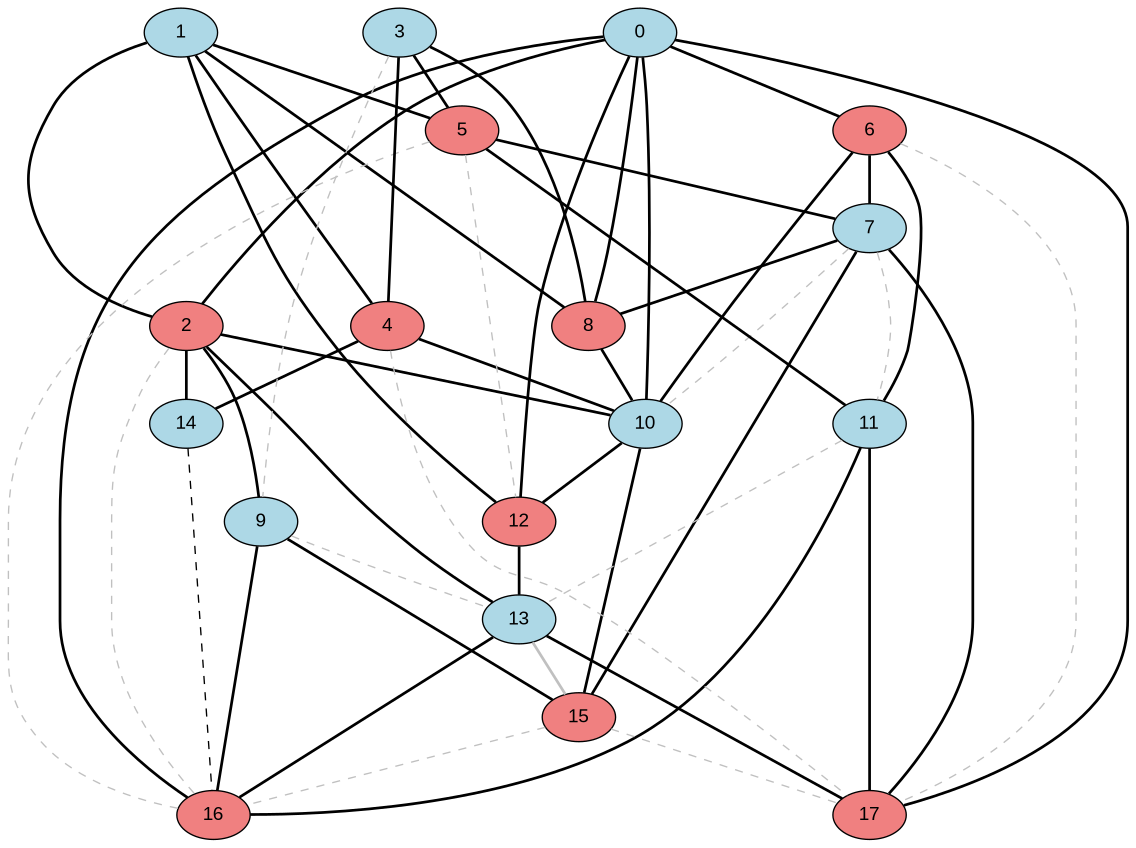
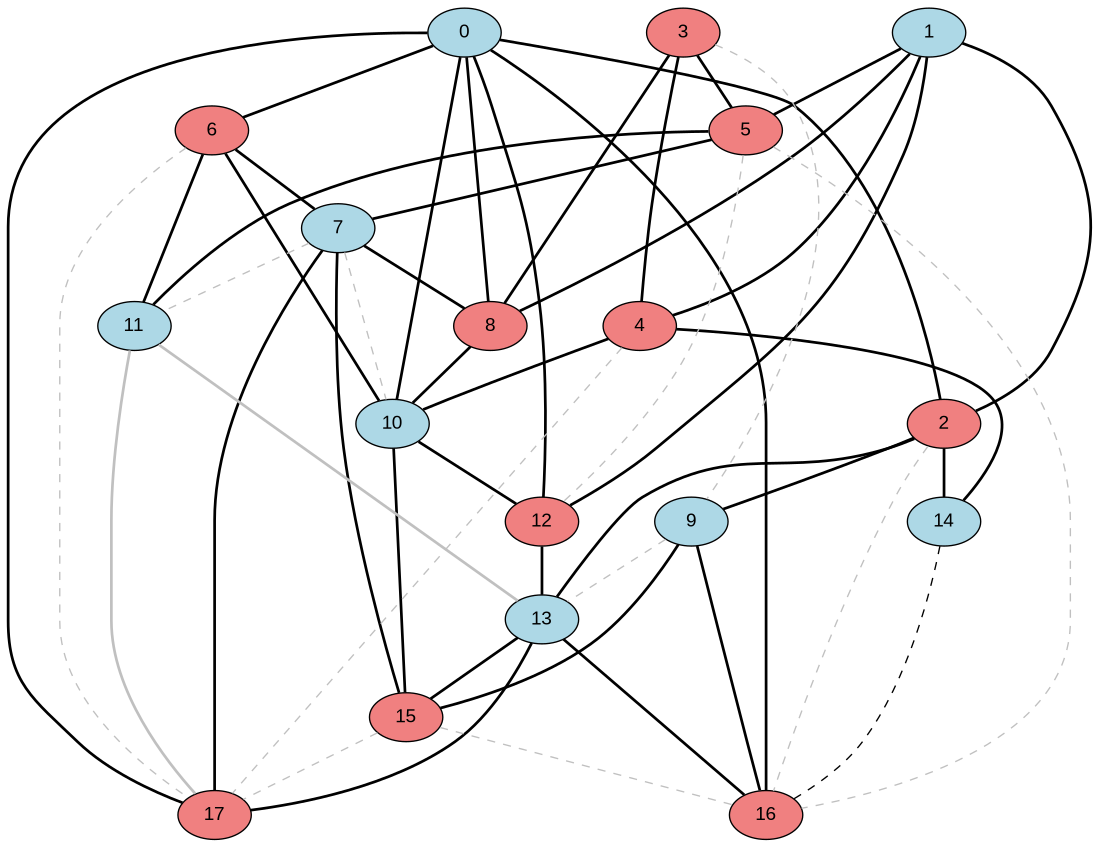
node "3": fillcolor lightblue -> lightcoral
edge "2" -- "10": removed
edge "11" -- "13": style dashed -> bold
edge "11" -- "17": color black -> gray
edge "13" -- "15": color gray -> black
edge "11" -- "16": removed
